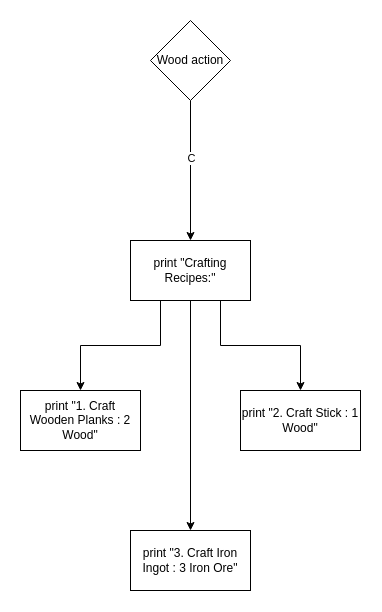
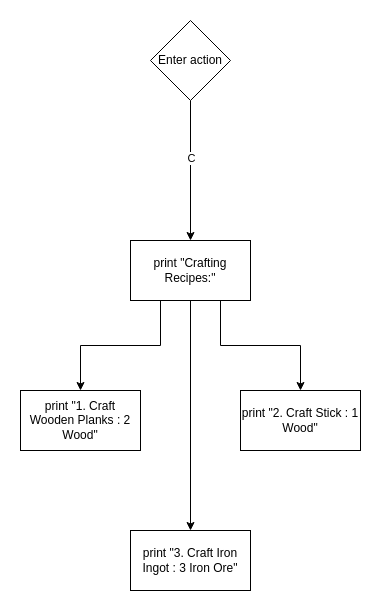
node "Wood action": label "Wood action" -> "Enter action"
